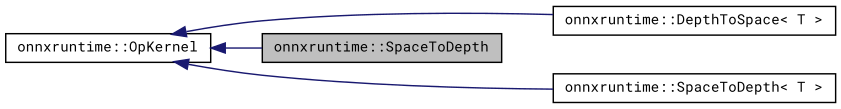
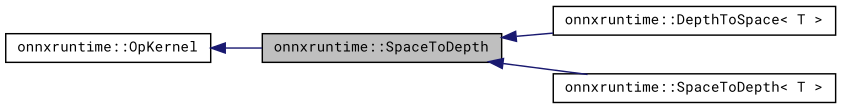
edge "onnxruntime::DepthToSpace< T >" -> "onnxruntime::OpKernel": now "onnxruntime::DepthToSpace< T >" -> "onnxruntime::SpaceToDepth"
edge "onnxruntime::SpaceToDepth< T >" -> "onnxruntime::OpKernel": now "onnxruntime::SpaceToDepth< T >" -> "onnxruntime::SpaceToDepth"
